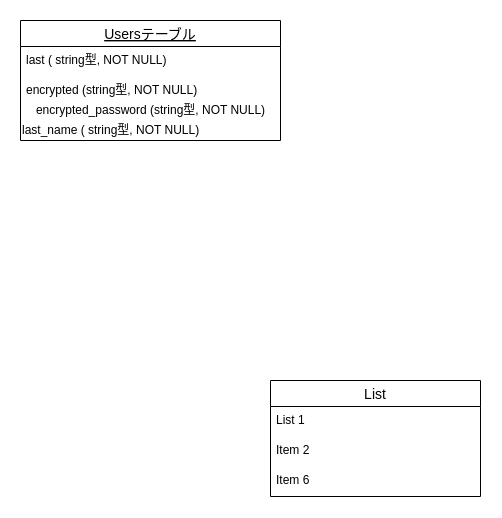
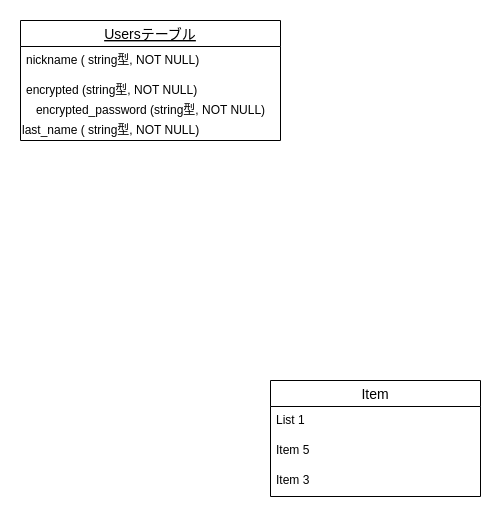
node "last ( string型, NOT NULL)": label "last ( string型, NOT NULL)" -> "nickname ( string型, NOT NULL)"
node "List": label "List" -> "Item"
node "Item 2": label "Item 2" -> "Item 5"
node "Item 6": label "Item 6" -> "Item 3"
